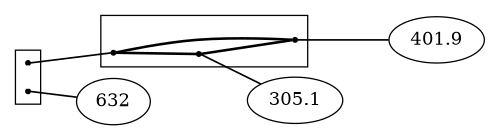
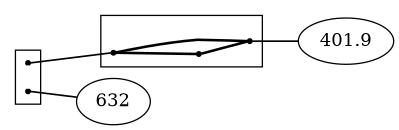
node "305.1": removed
